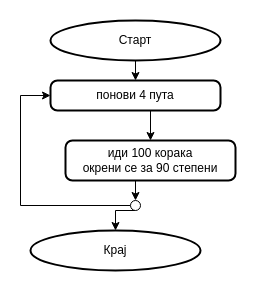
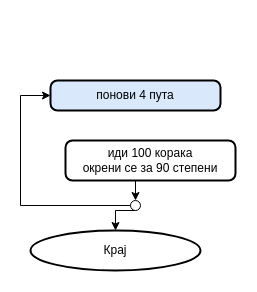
node "Старт": removed
edge "Старт" -> "понови 4 пута": removed
node "понови 4 пута": fillcolor #ffffff -> #dae8fc
edge "понови 4 пута" -> "иди 100 корака окрени се за 90 степени": removed
